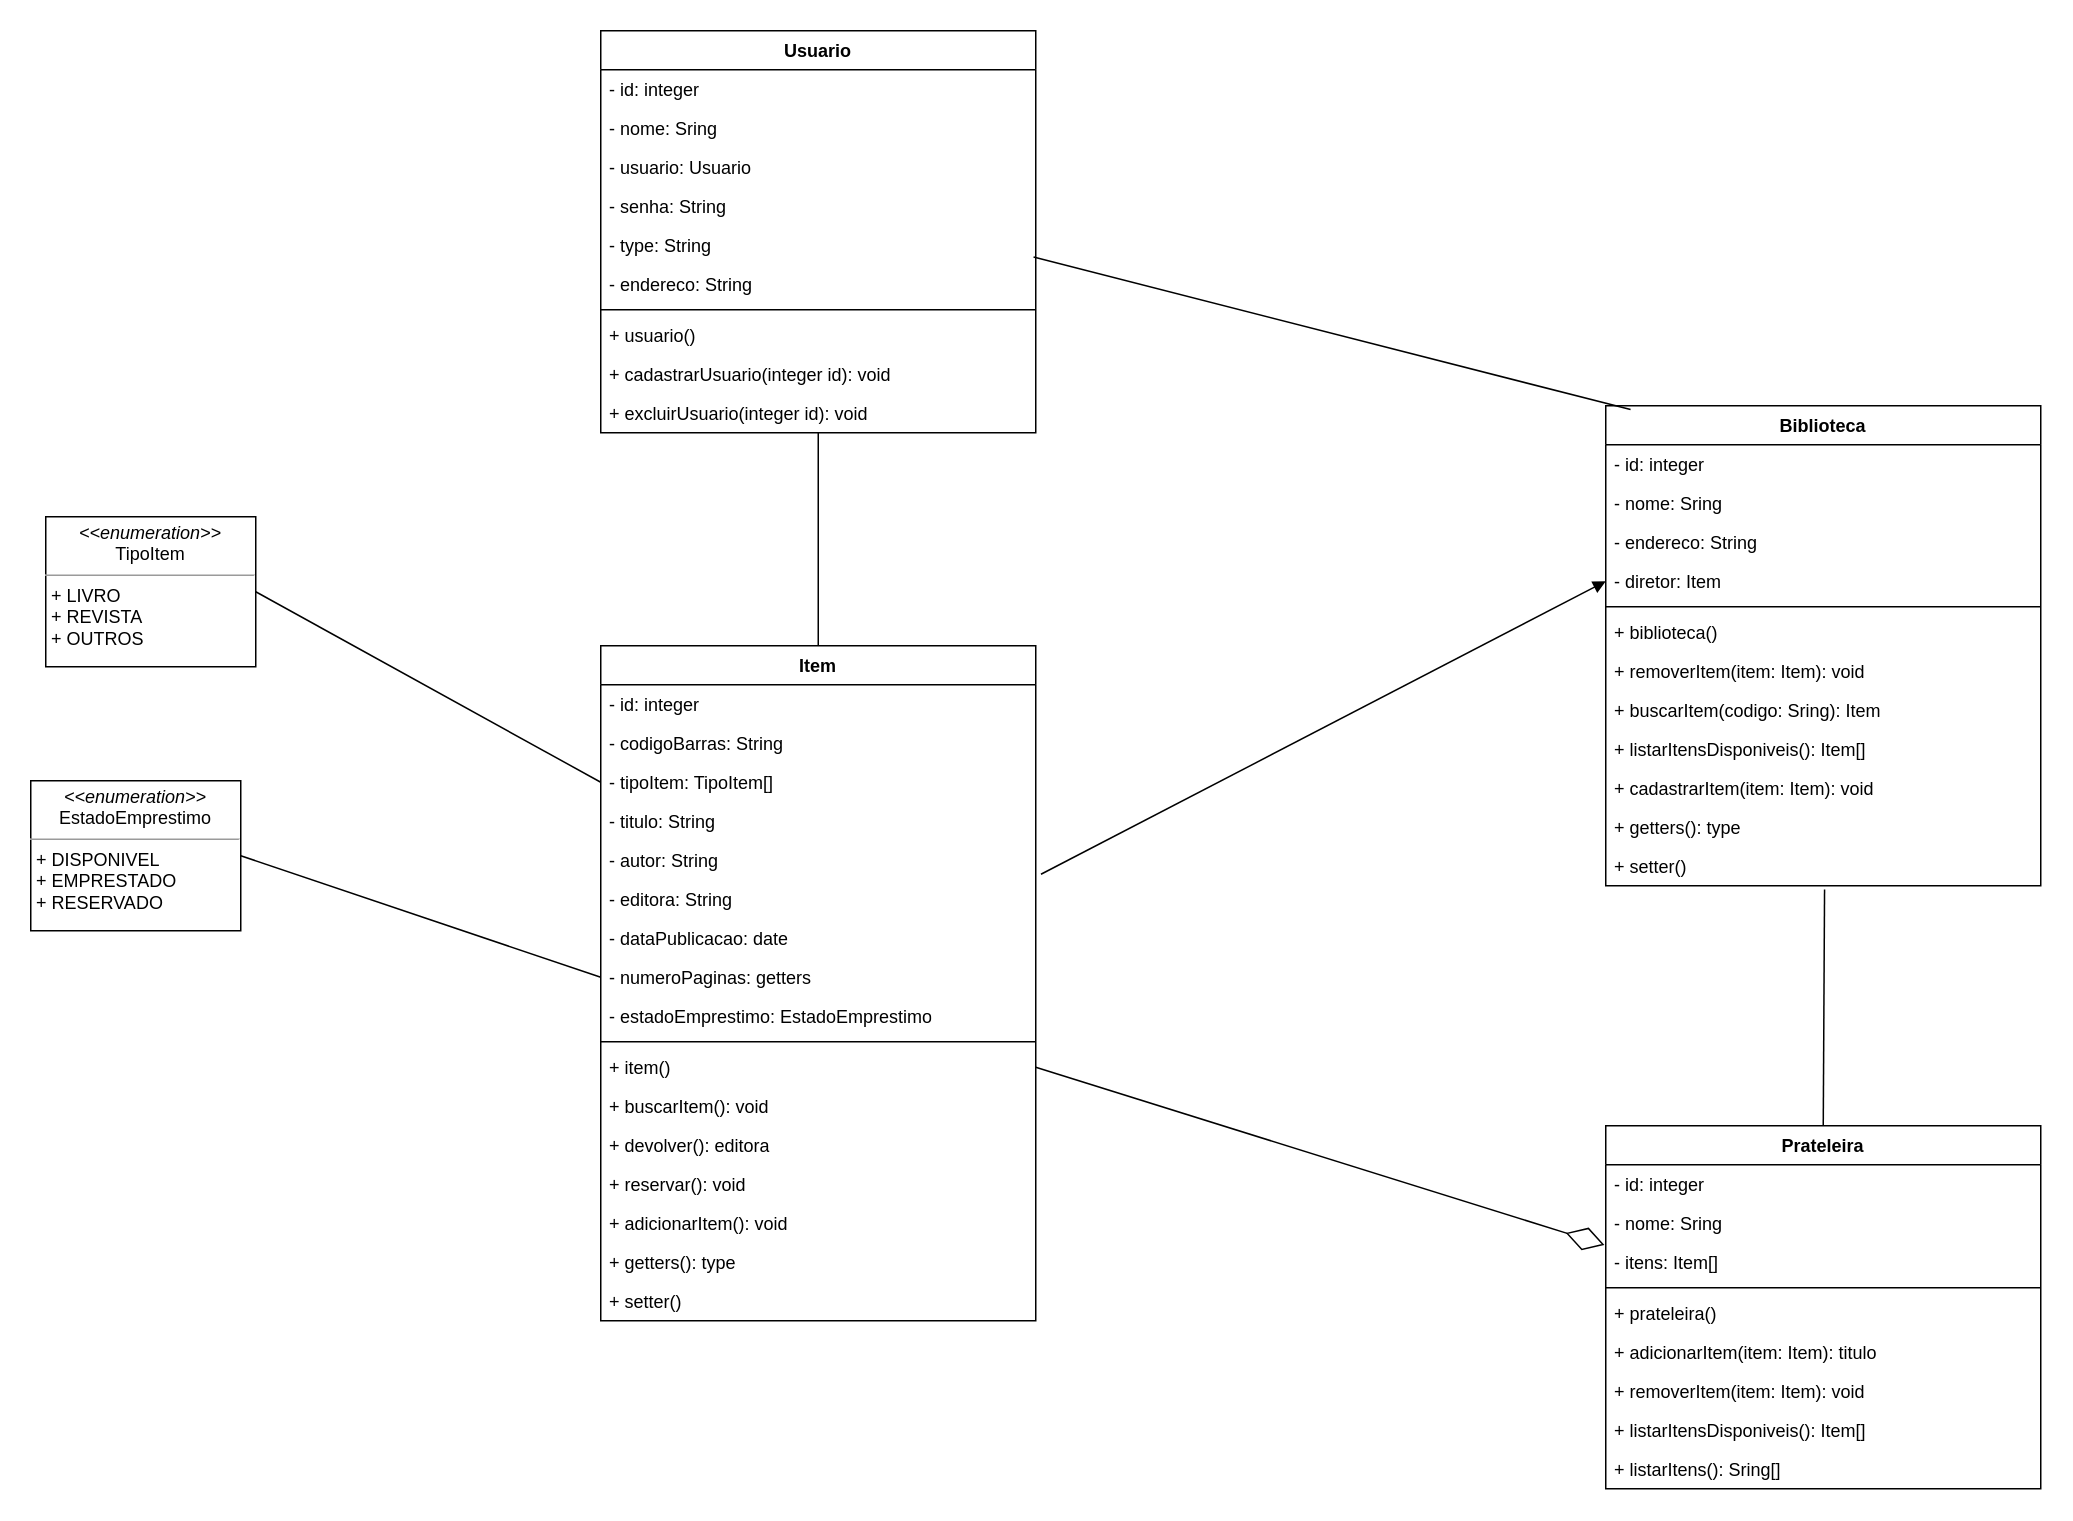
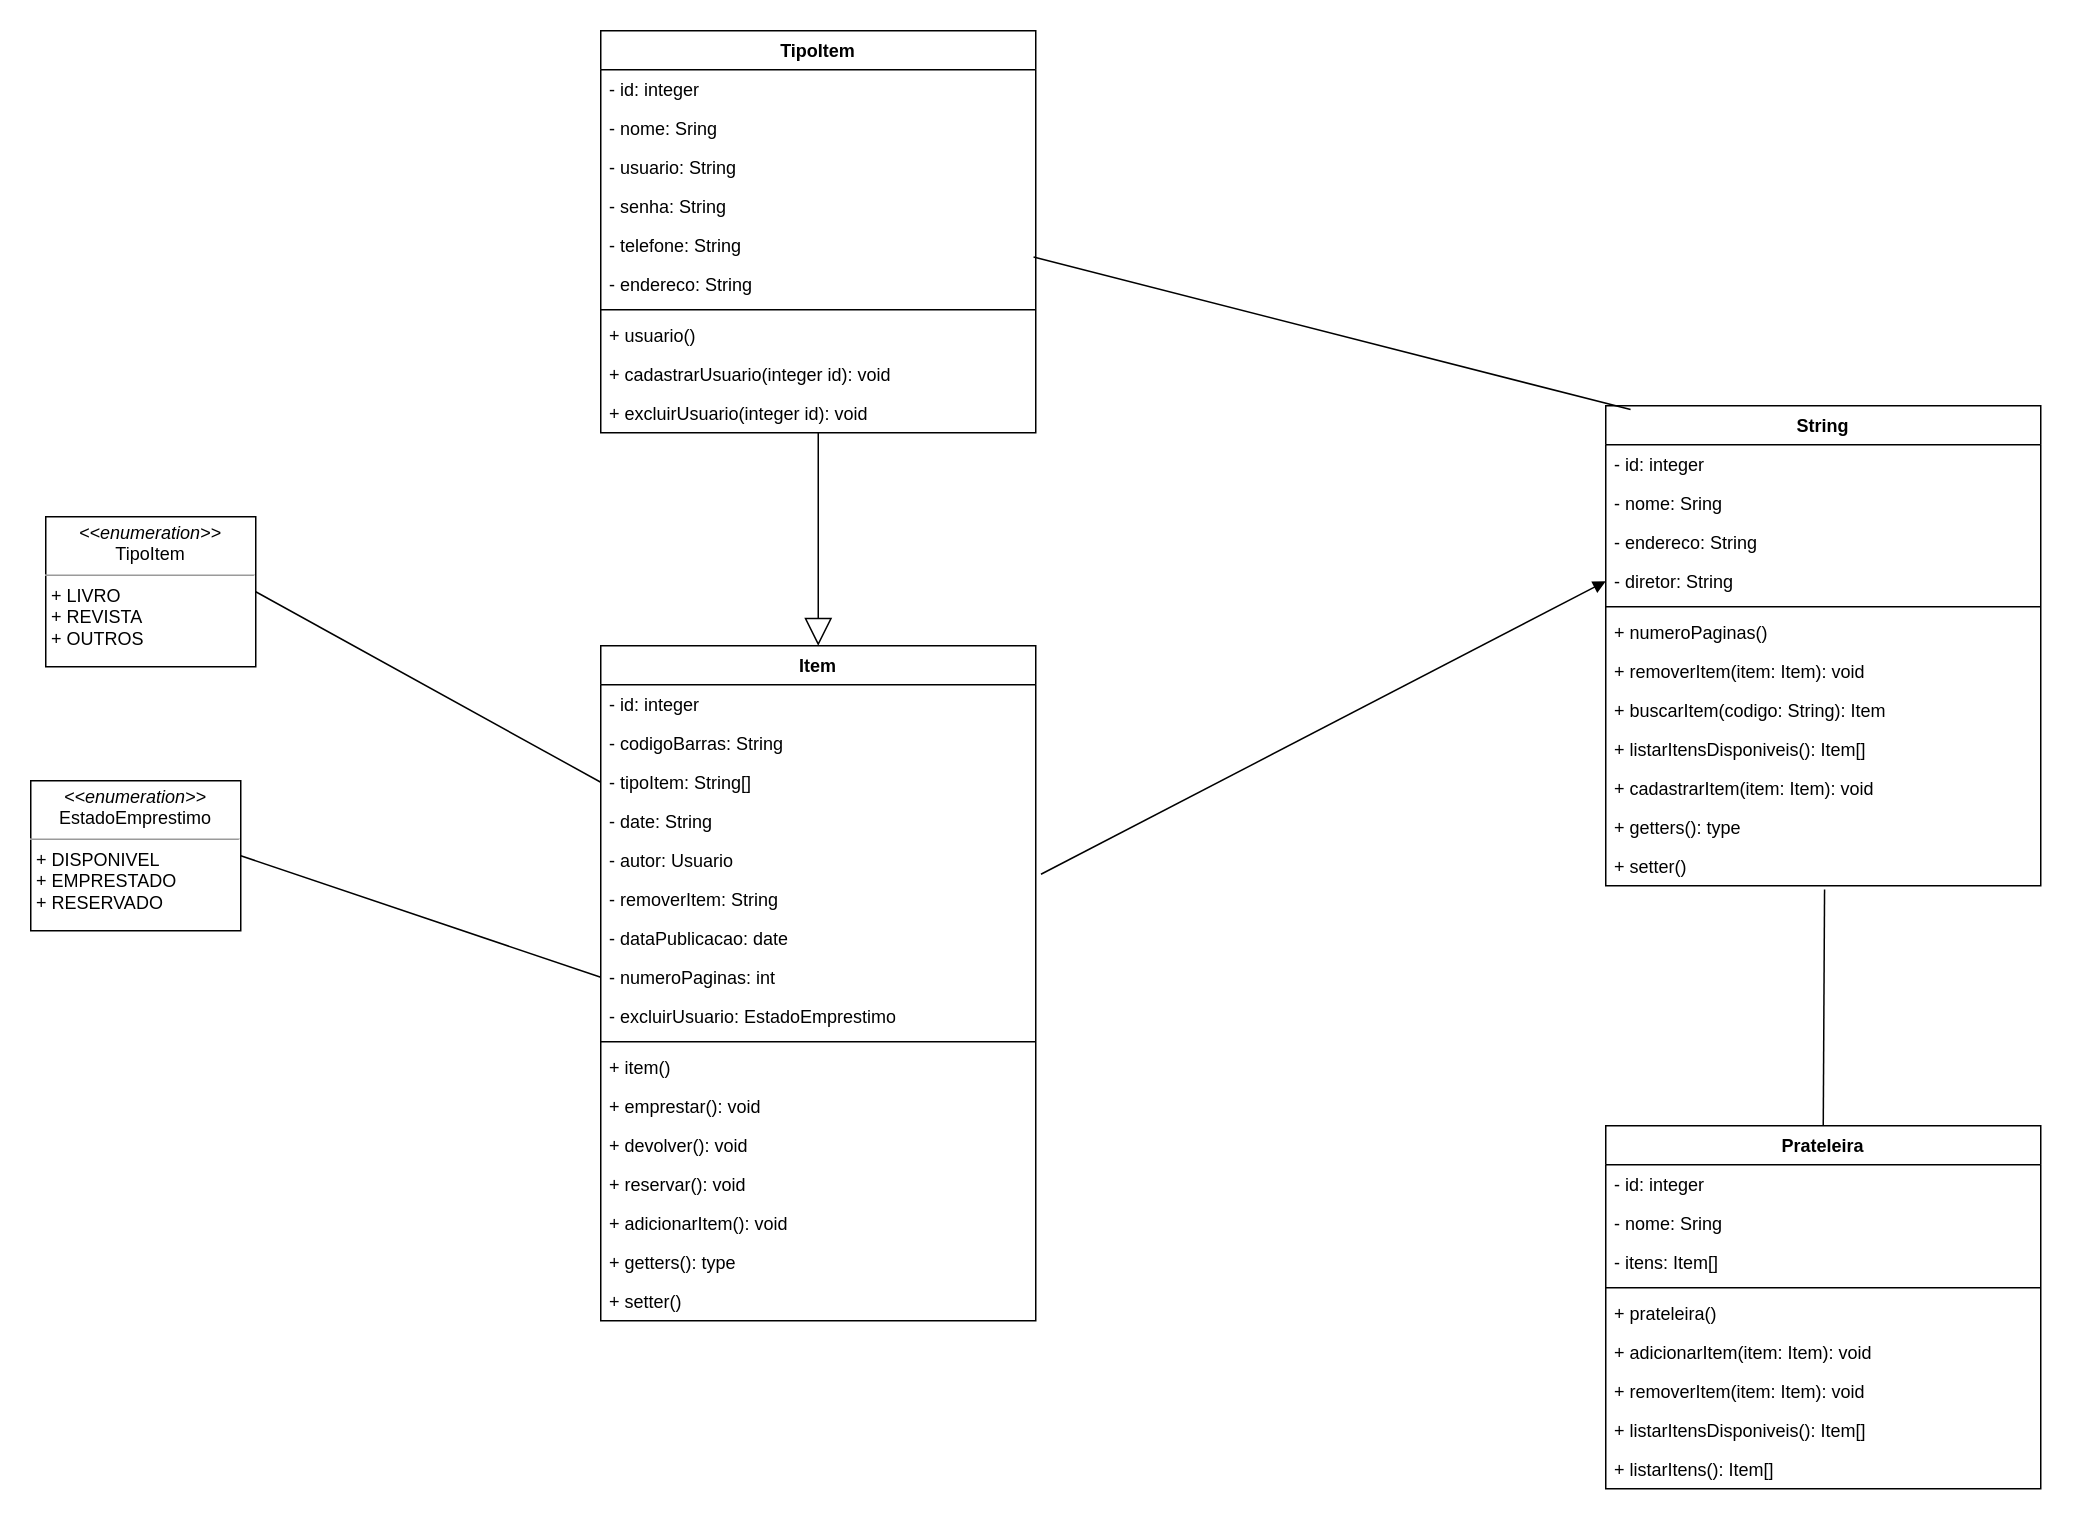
node "Usuario": label "Usuario" -> "TipoItem"
node "- usuario: Usuario": label "- usuario: Usuario" -> "- usuario: String"
node "- type: String": label "- type: String" -> "- telefone: String"
node "Biblioteca": label "Biblioteca" -> "String"
node "- diretor: Item": label "- diretor: Item" -> "- diretor: String"
edge "+ excluirUsuario(integer id): void" -- "Item": arrowhead none -> block
node "+ biblioteca()": label "+ biblioteca()" -> "+ numeroPaginas()"
node "+ buscarItem(codigo: Sring): Item": label "+ buscarItem(codigo: Sring): Item" -> "+ buscarItem(codigo: String): Item"
node "- tipoItem: TipoItem[]": label "- tipoItem: TipoItem[]" -> "- tipoItem: String[]"
node "- titulo: String": label "- titulo: String" -> "- date: String"
node "- autor: String": label "- autor: String" -> "- autor: Usuario"
node "- editora: String": label "- editora: String" -> "- removerItem: String"
node "- numeroPaginas: getters": label "- numeroPaginas: getters" -> "- numeroPaginas: int"
node "- estadoEmprestimo: EstadoEmprestimo": label "- estadoEmprestimo: EstadoEmprestimo" -> "- excluirUsuario: EstadoEmprestimo"
node "+ buscarItem(): void": label "+ buscarItem(): void" -> "+ emprestar(): void"
node "+ devolver(): editora": label "+ devolver(): editora" -> "+ devolver(): void"
edge "+ item()" -> "- itens: Item[]": removed
node "+ adicionarItem(item: Item): titulo": label "+ adicionarItem(item: Item): titulo" -> "+ adicionarItem(item: Item): void"
node "+ listarItens(): Sring[]": label "+ listarItens(): Sring[]" -> "+ listarItens(): Item[]"
